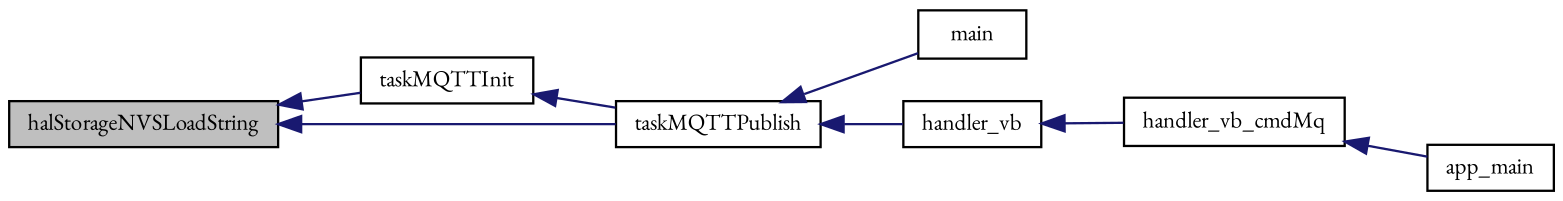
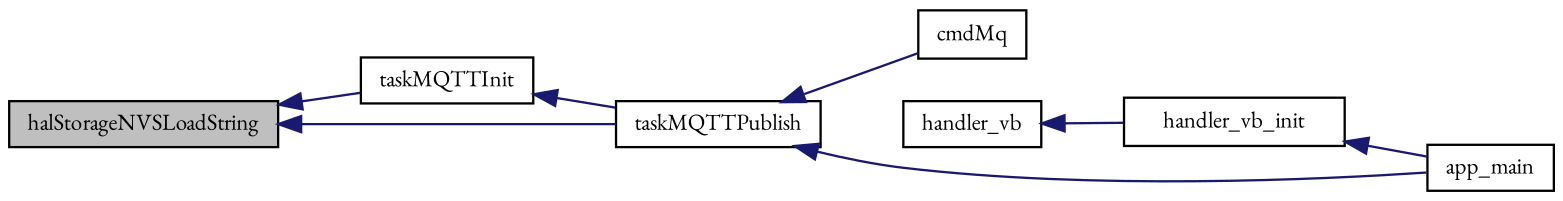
node "main": label "main" -> "cmdMq"
node "handler_vb_cmdMq": label "handler_vb_cmdMq" -> "handler_vb_init"
edge "handler_vb" -> "taskMQTTPublish": now "app_main" -> "taskMQTTPublish"
